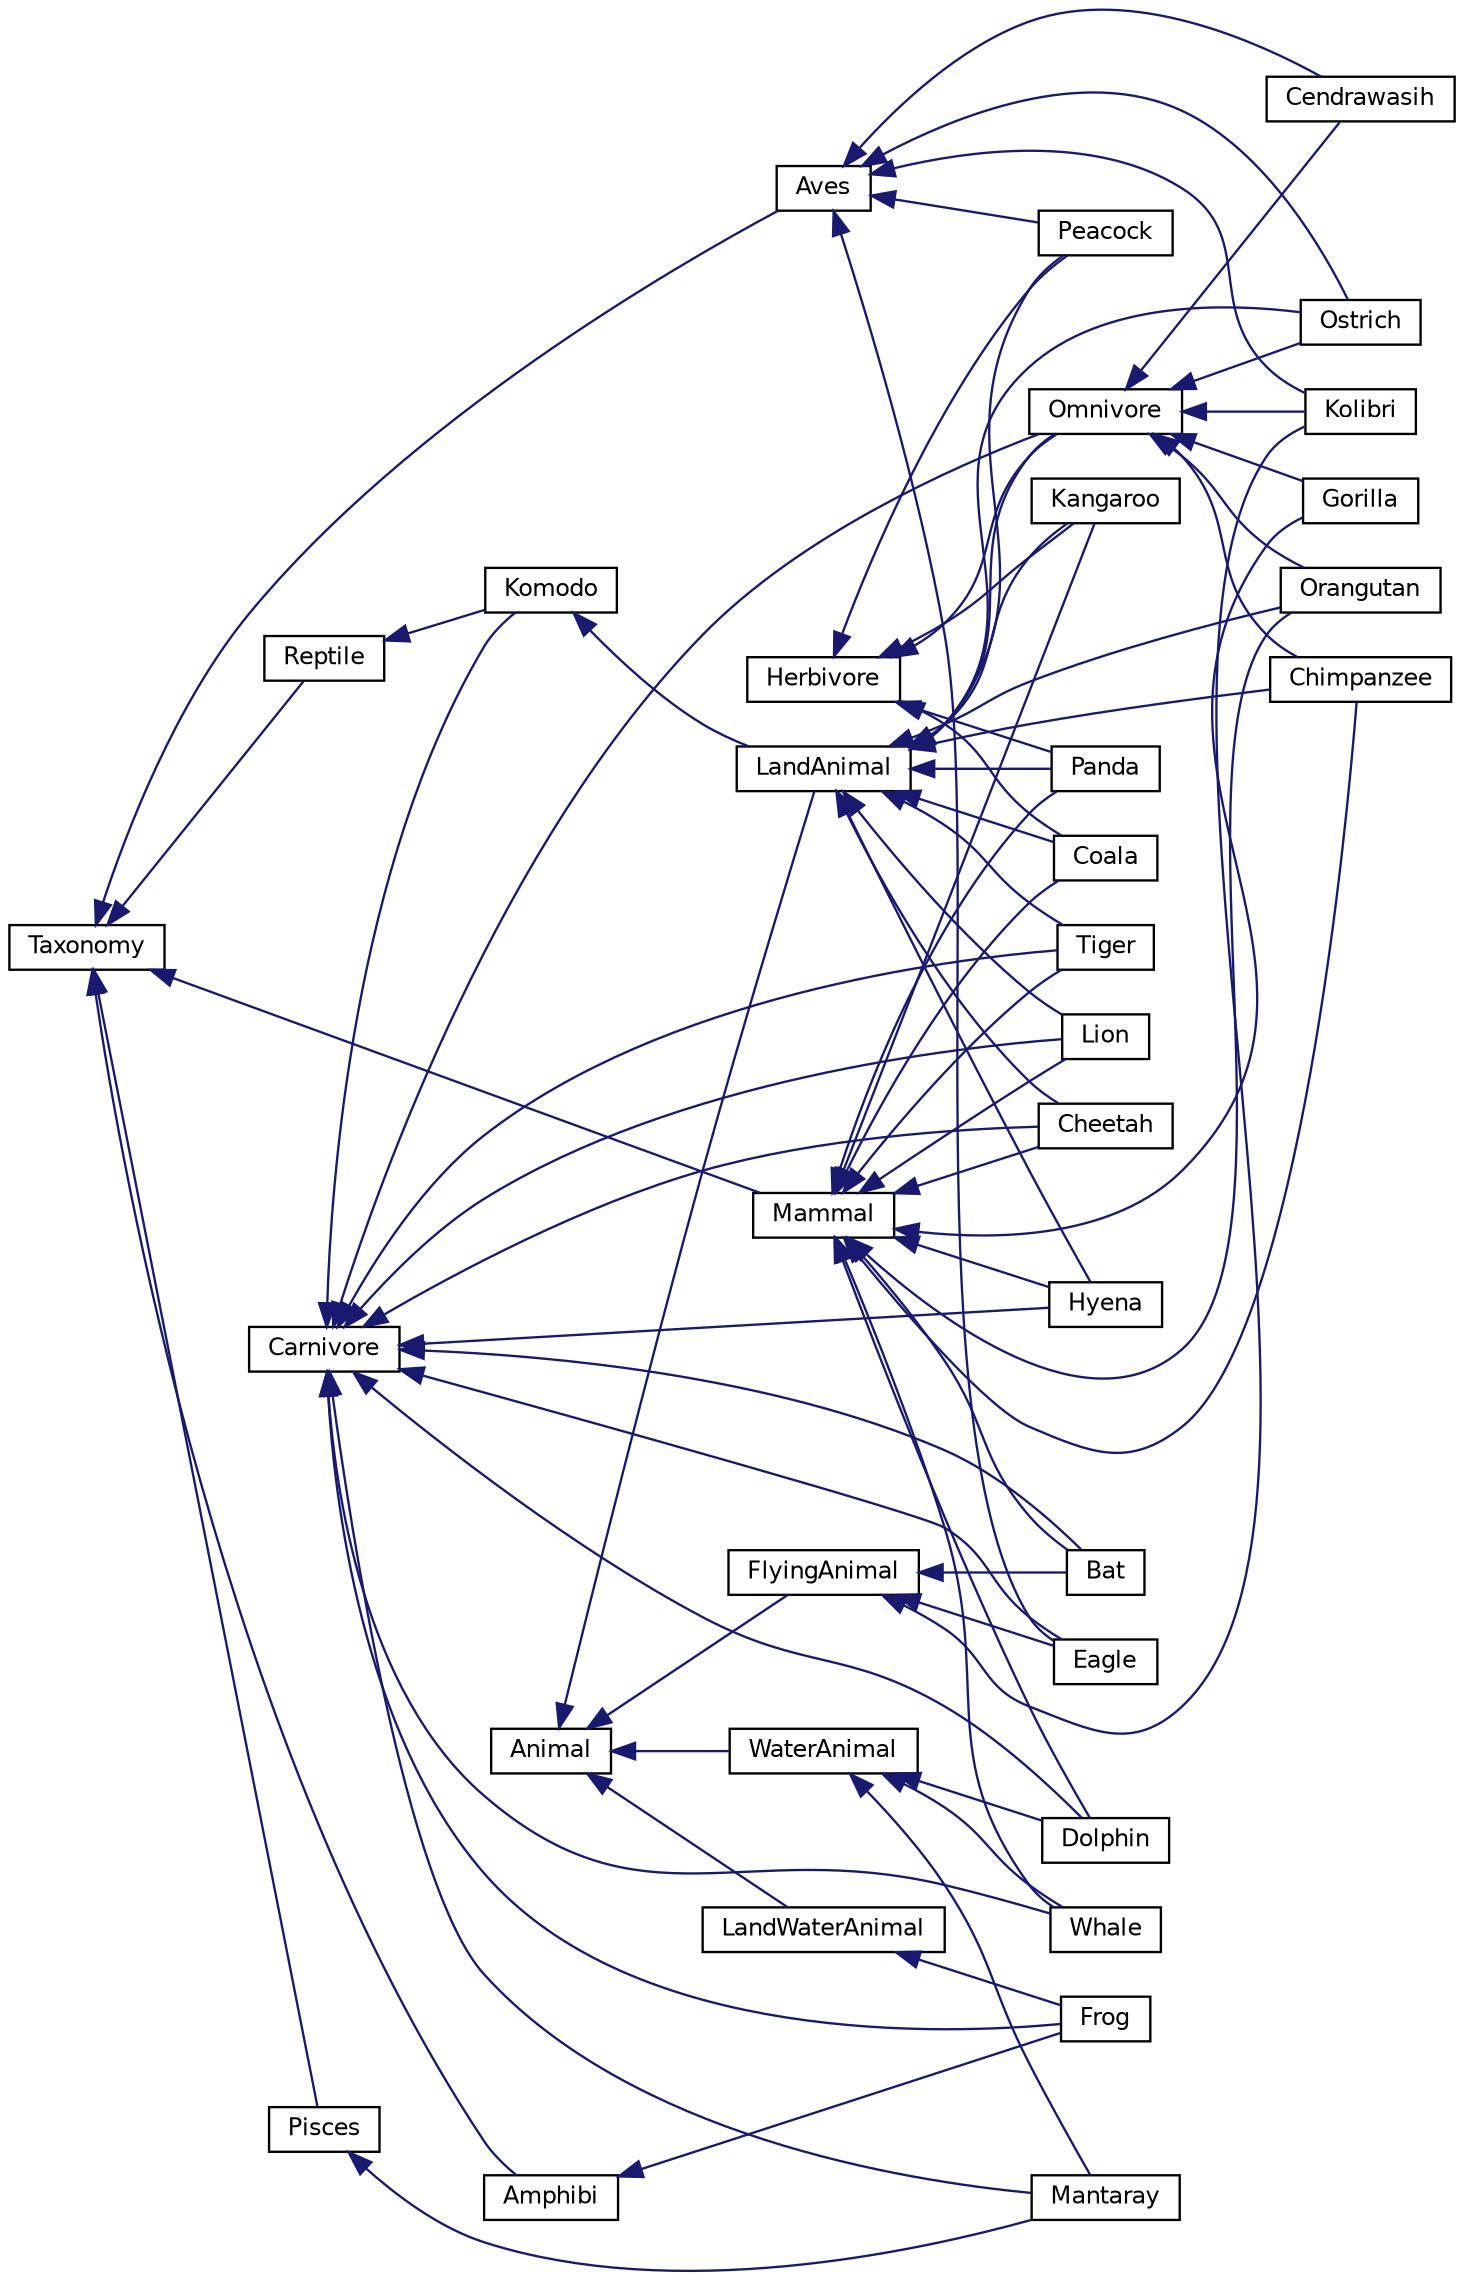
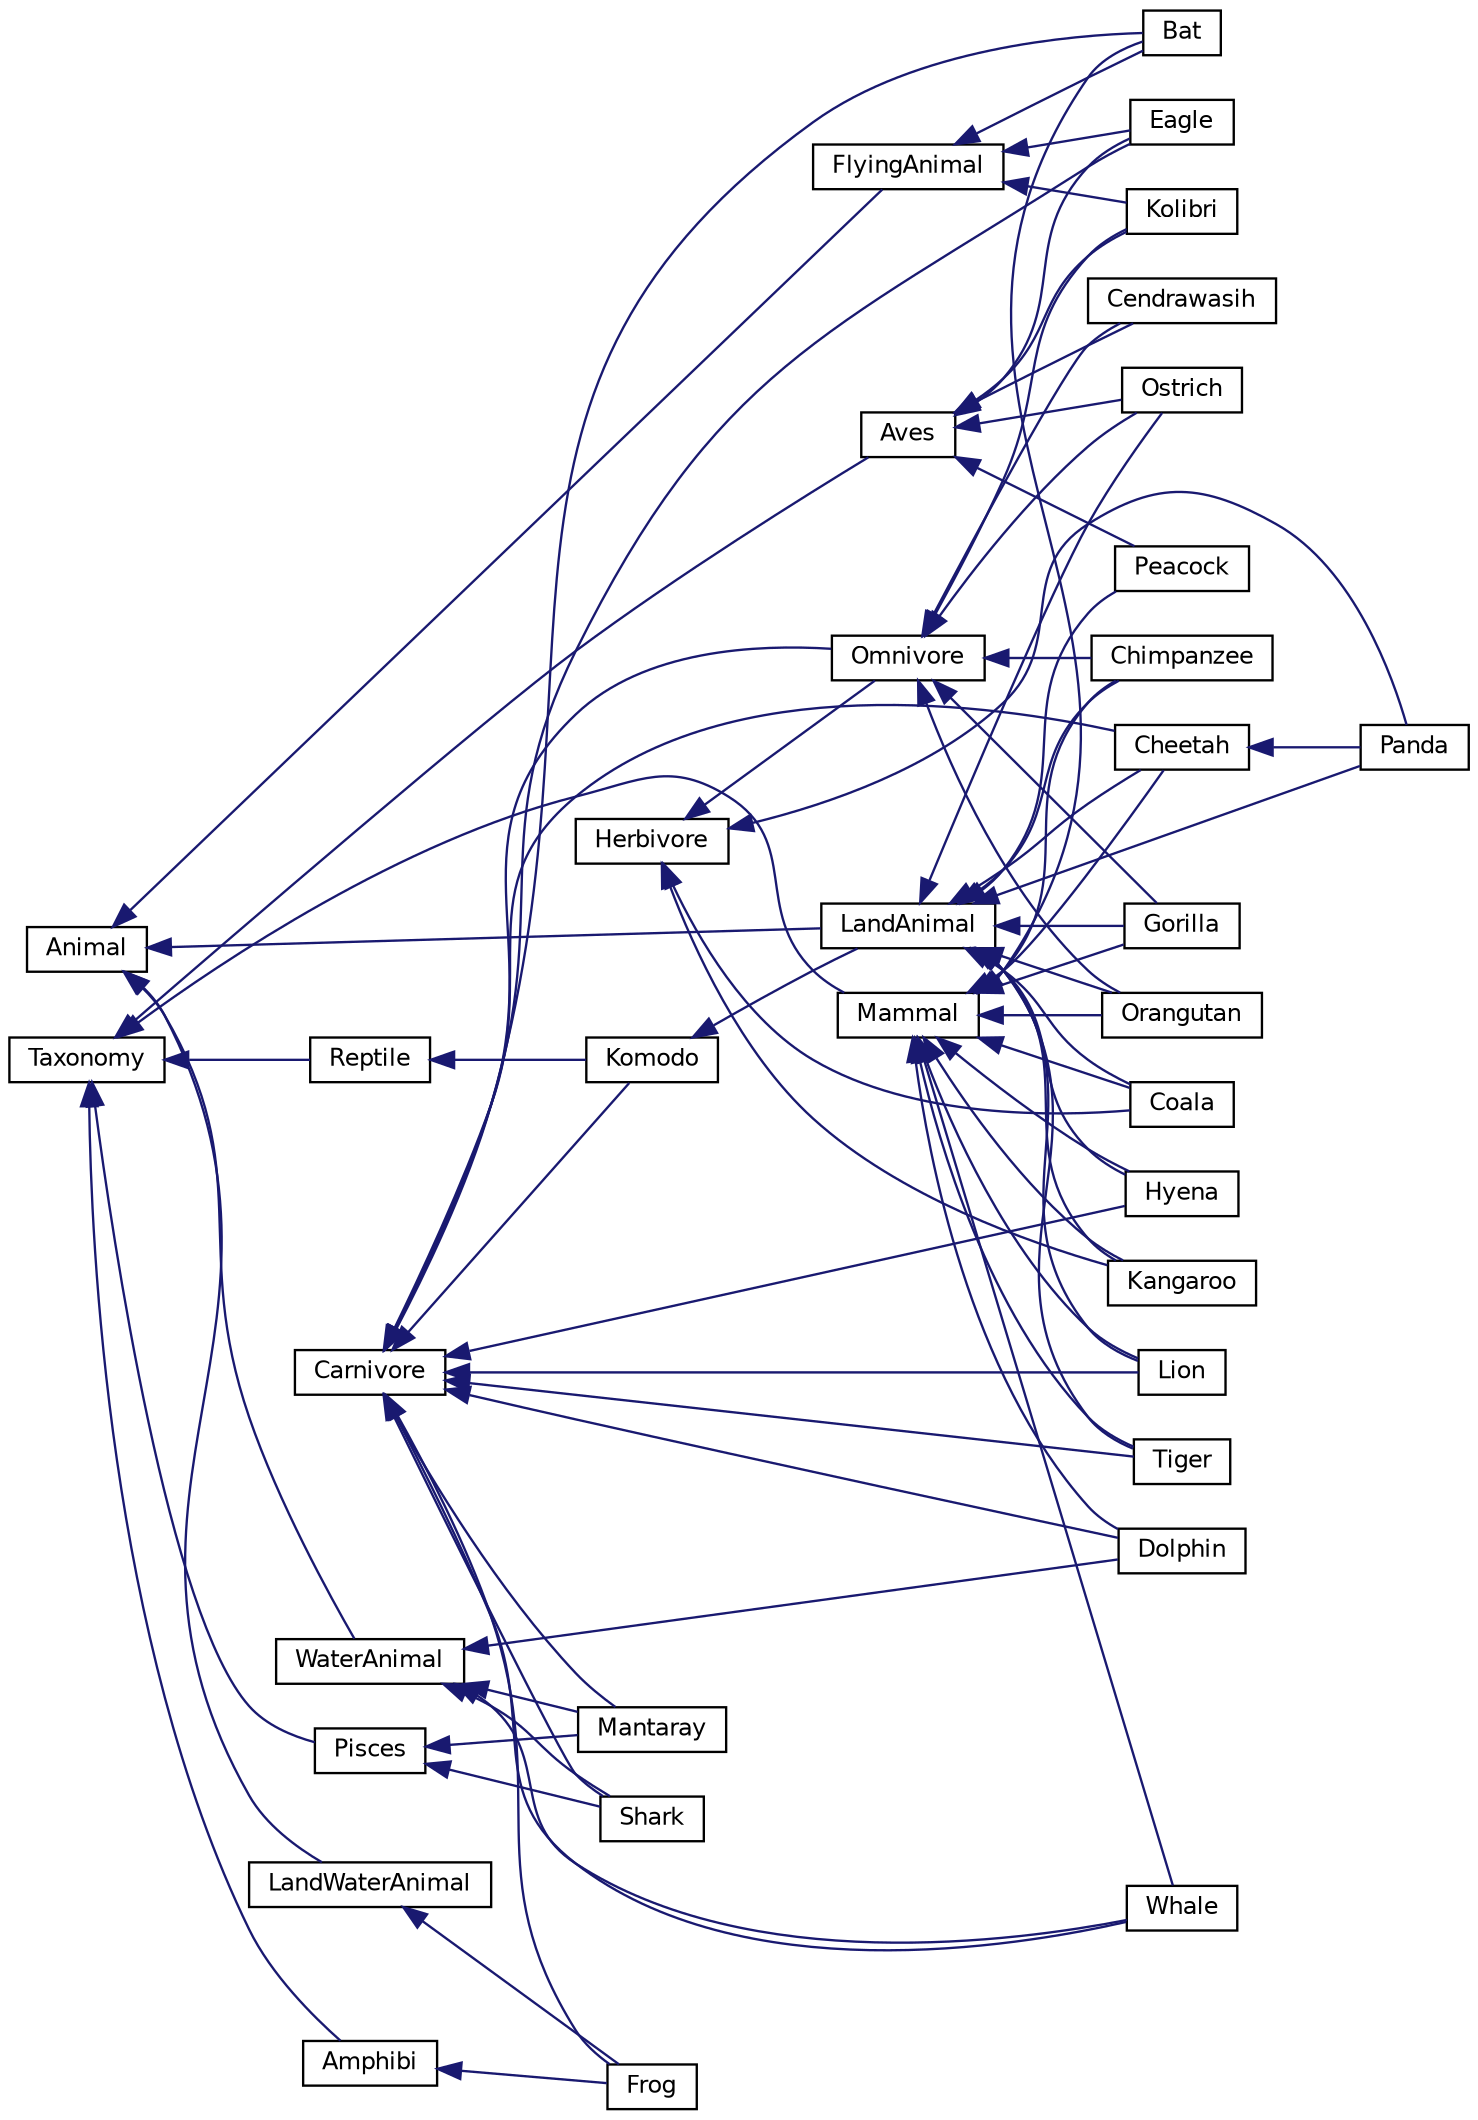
edge "Peacock" -> "Herbivore": removed
edge "Omnivore" -> "LandAnimal": now "Gorilla" -> "LandAnimal"
edge "Panda" -> "Mammal": now "Panda" -> "Cheetah"
node "Shark": added
